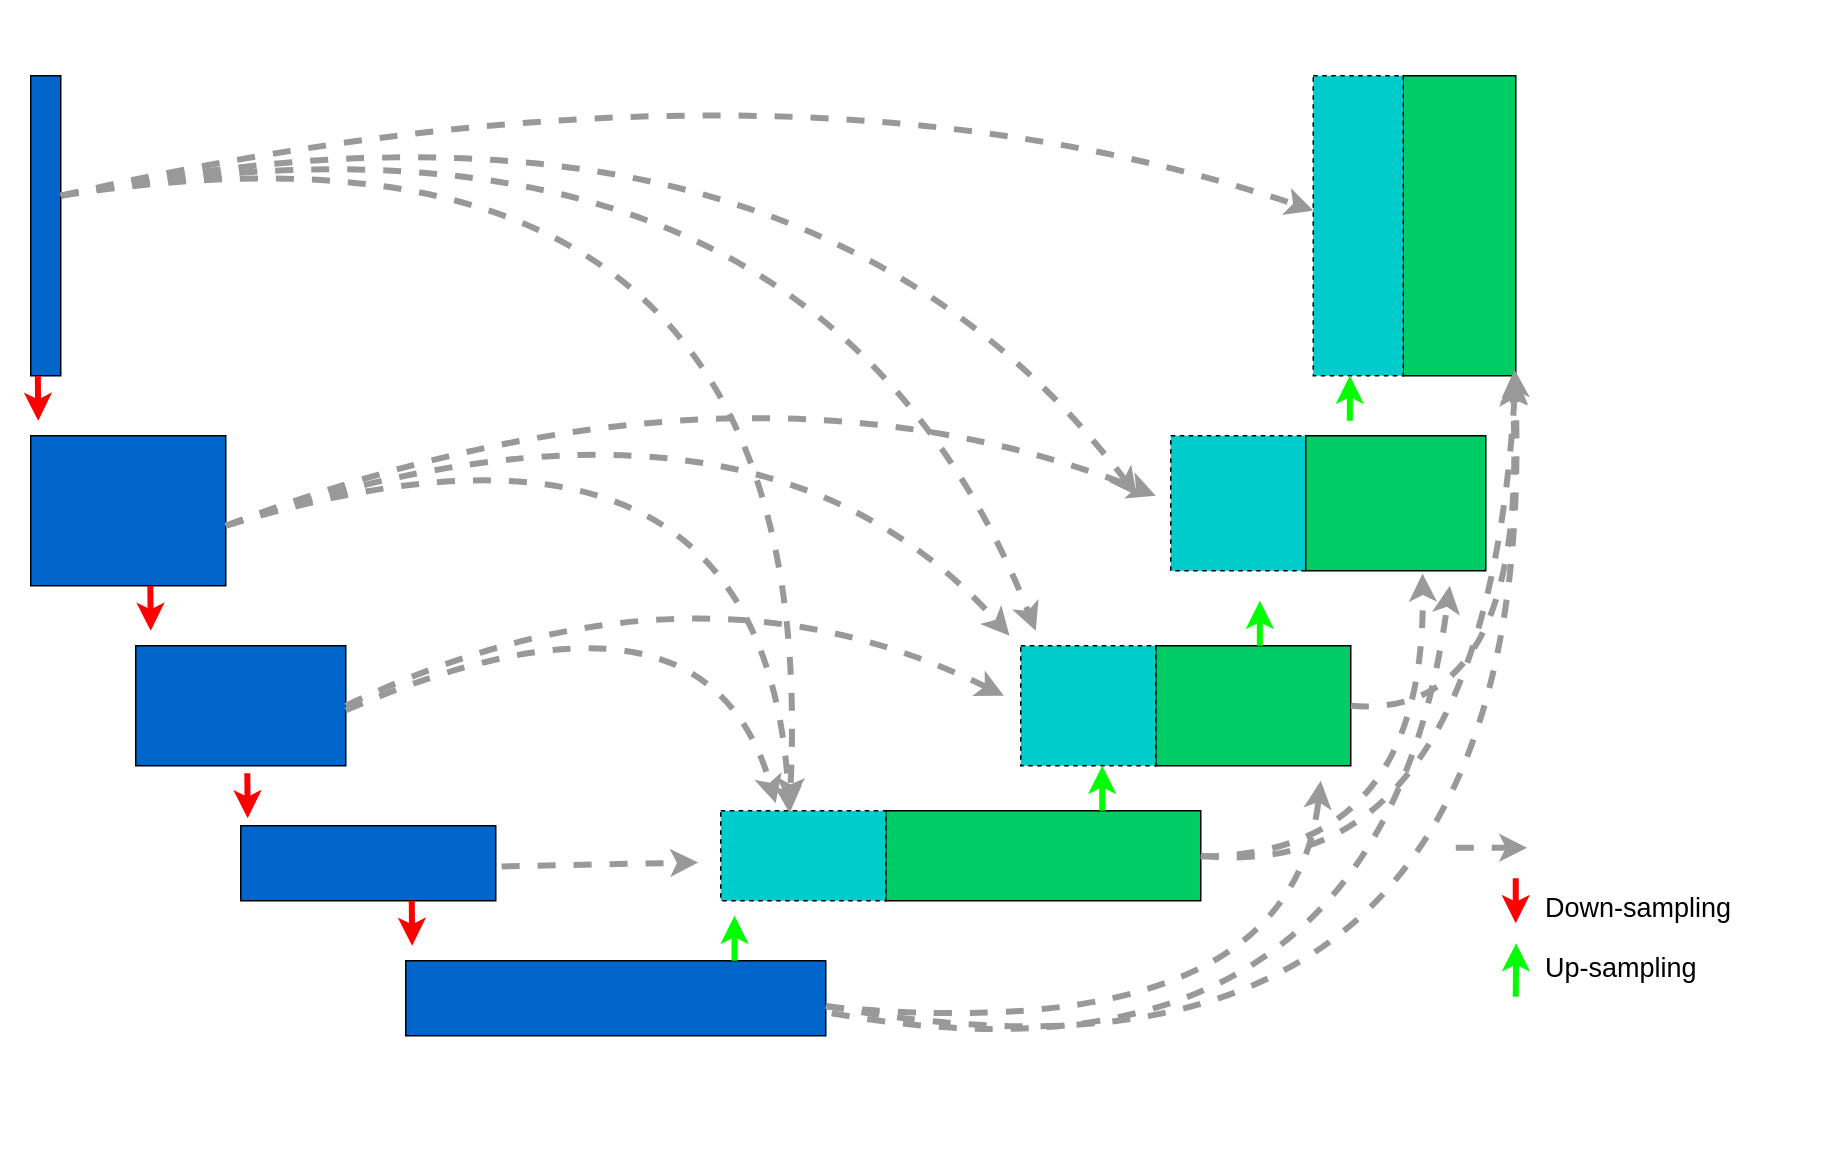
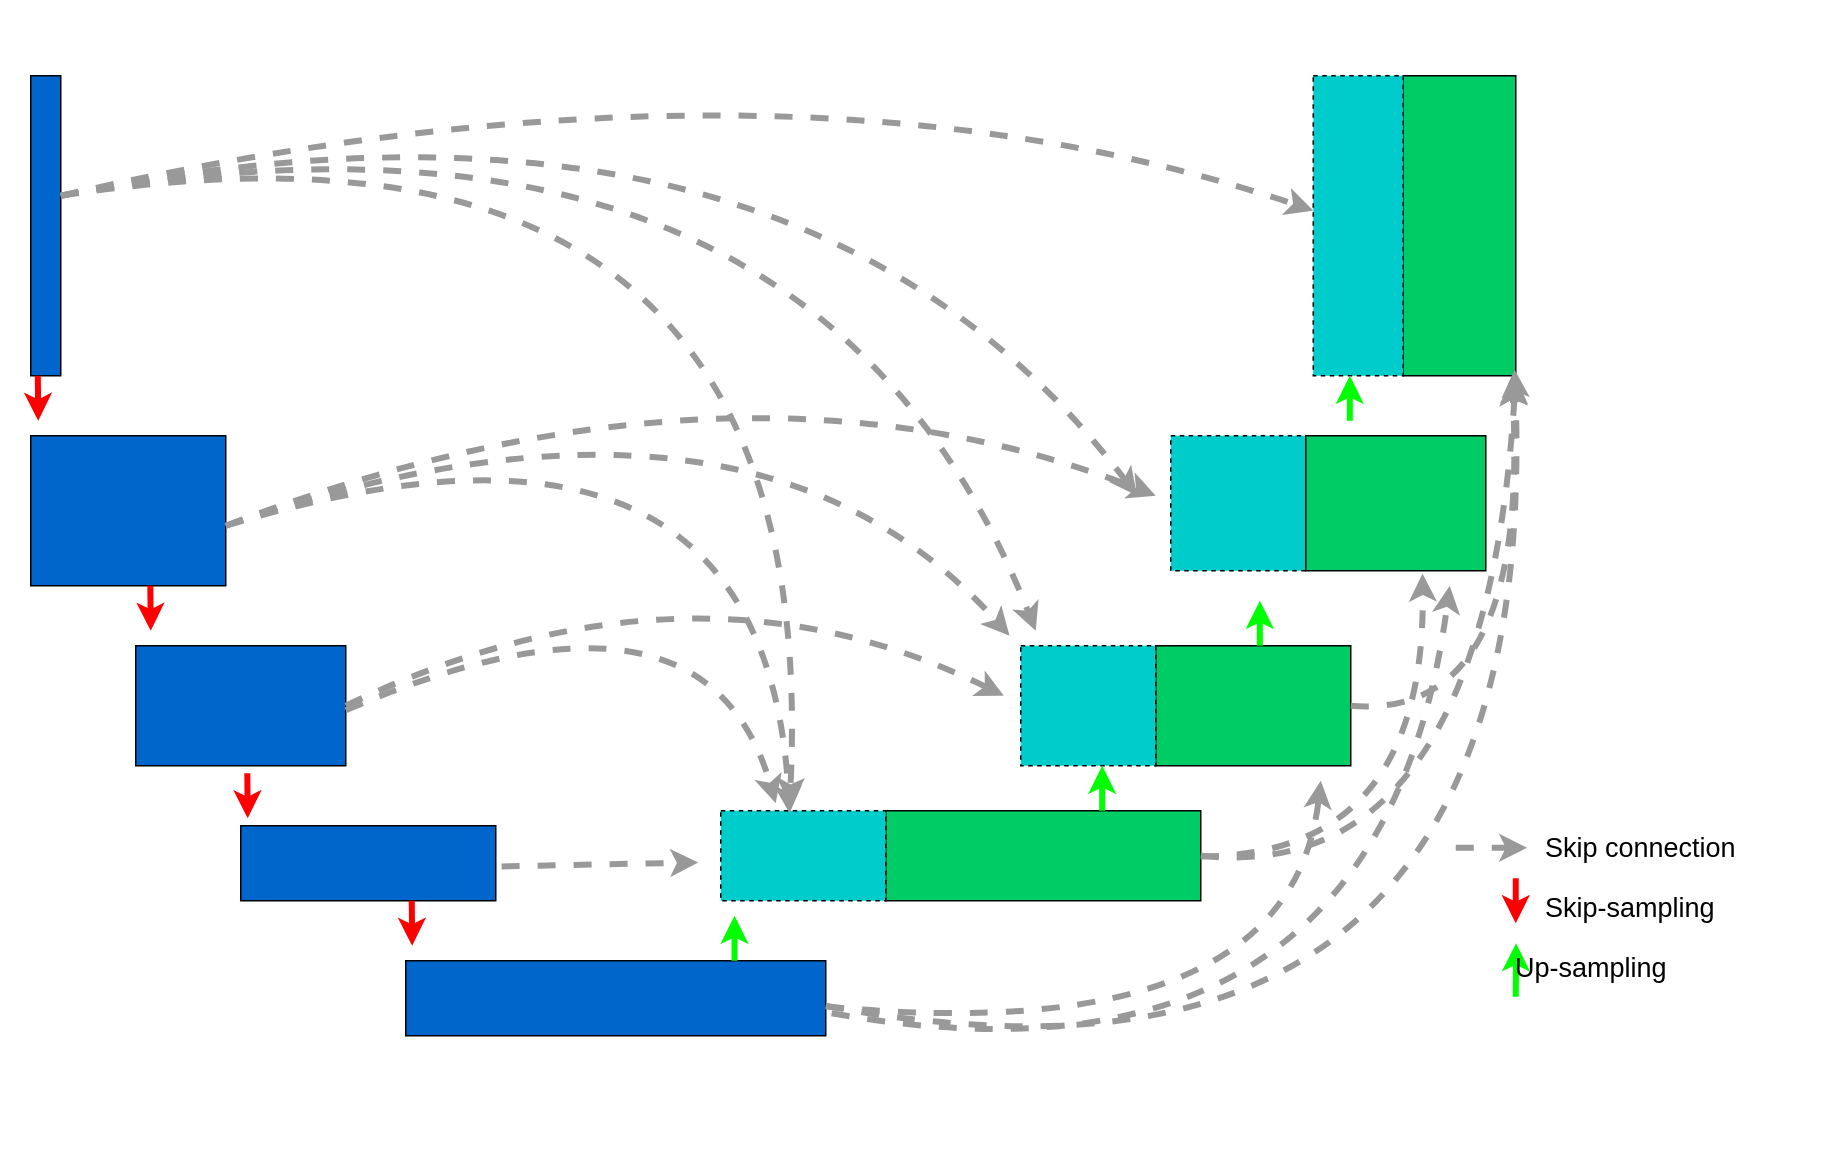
node "Skip connection": added
node "Down-sampling": label "Down-sampling" -> "Skip-sampling"
node "Up-sampling": moved (1632, 968) -> (1602, 968)
